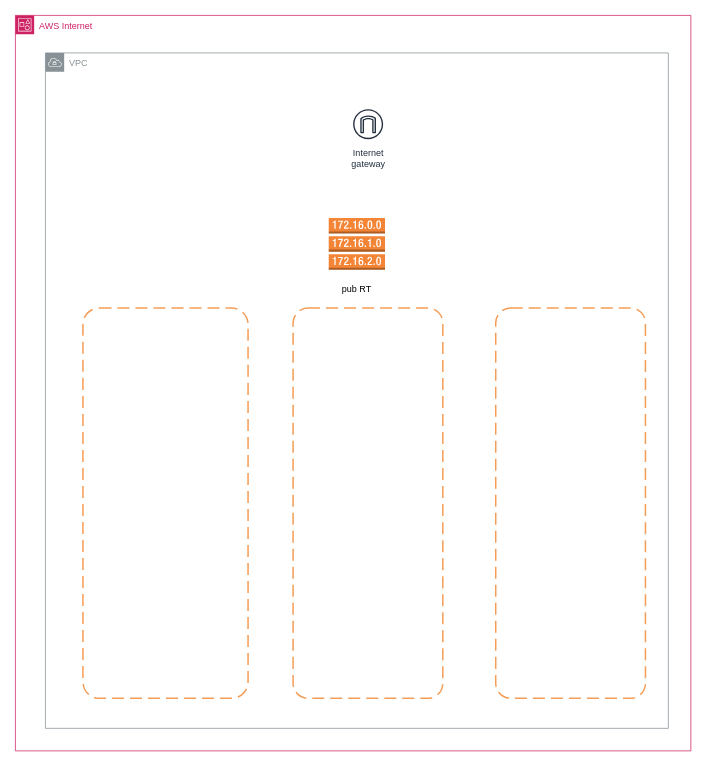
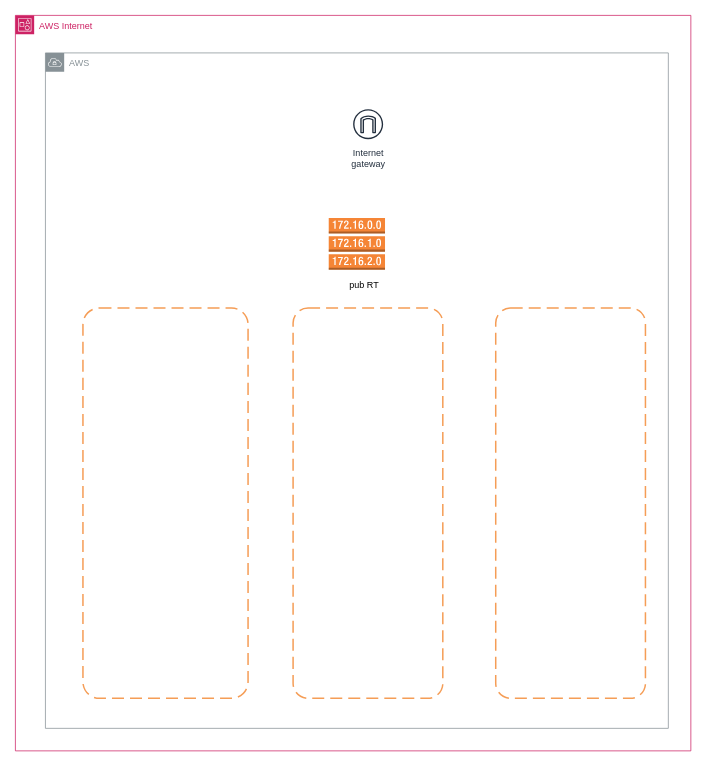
node "VPC": label "VPC" -> "AWS"
node "pub RT": moved (357, 289) -> (364, 285)
